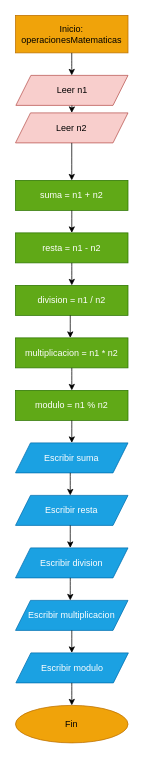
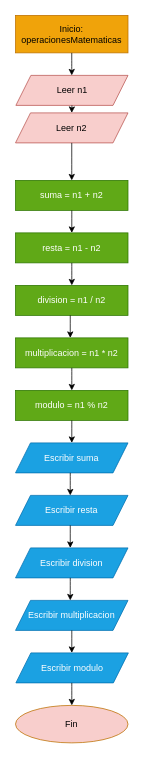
node "Fin": fillcolor #f0a30a -> #f8cecc
